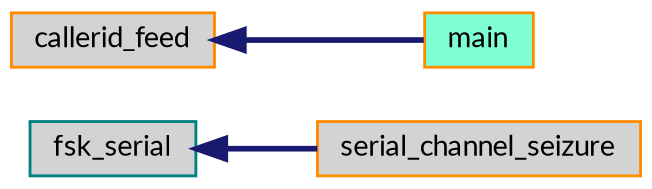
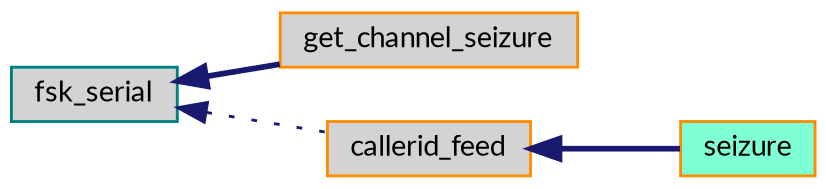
node "main": label "main" -> "seizure"
edge "callerid_feed" -> "fsk_serial": added
node "serial_channel_seizure": label "serial_channel_seizure" -> "get_channel_seizure"
